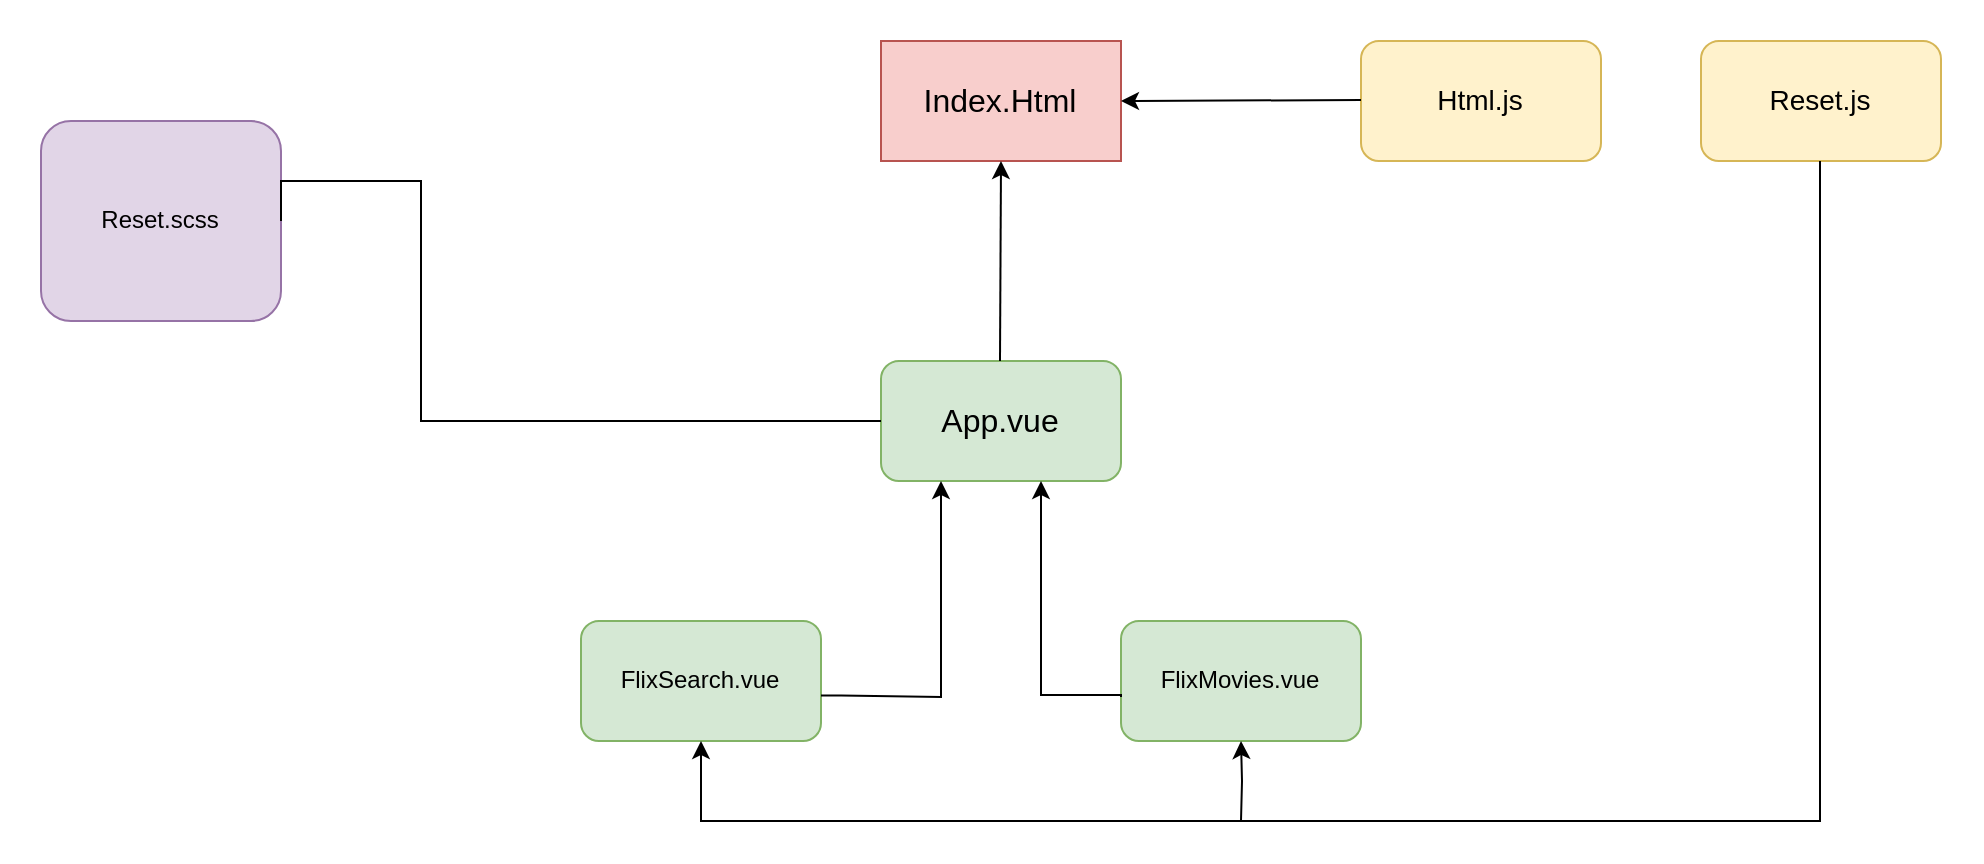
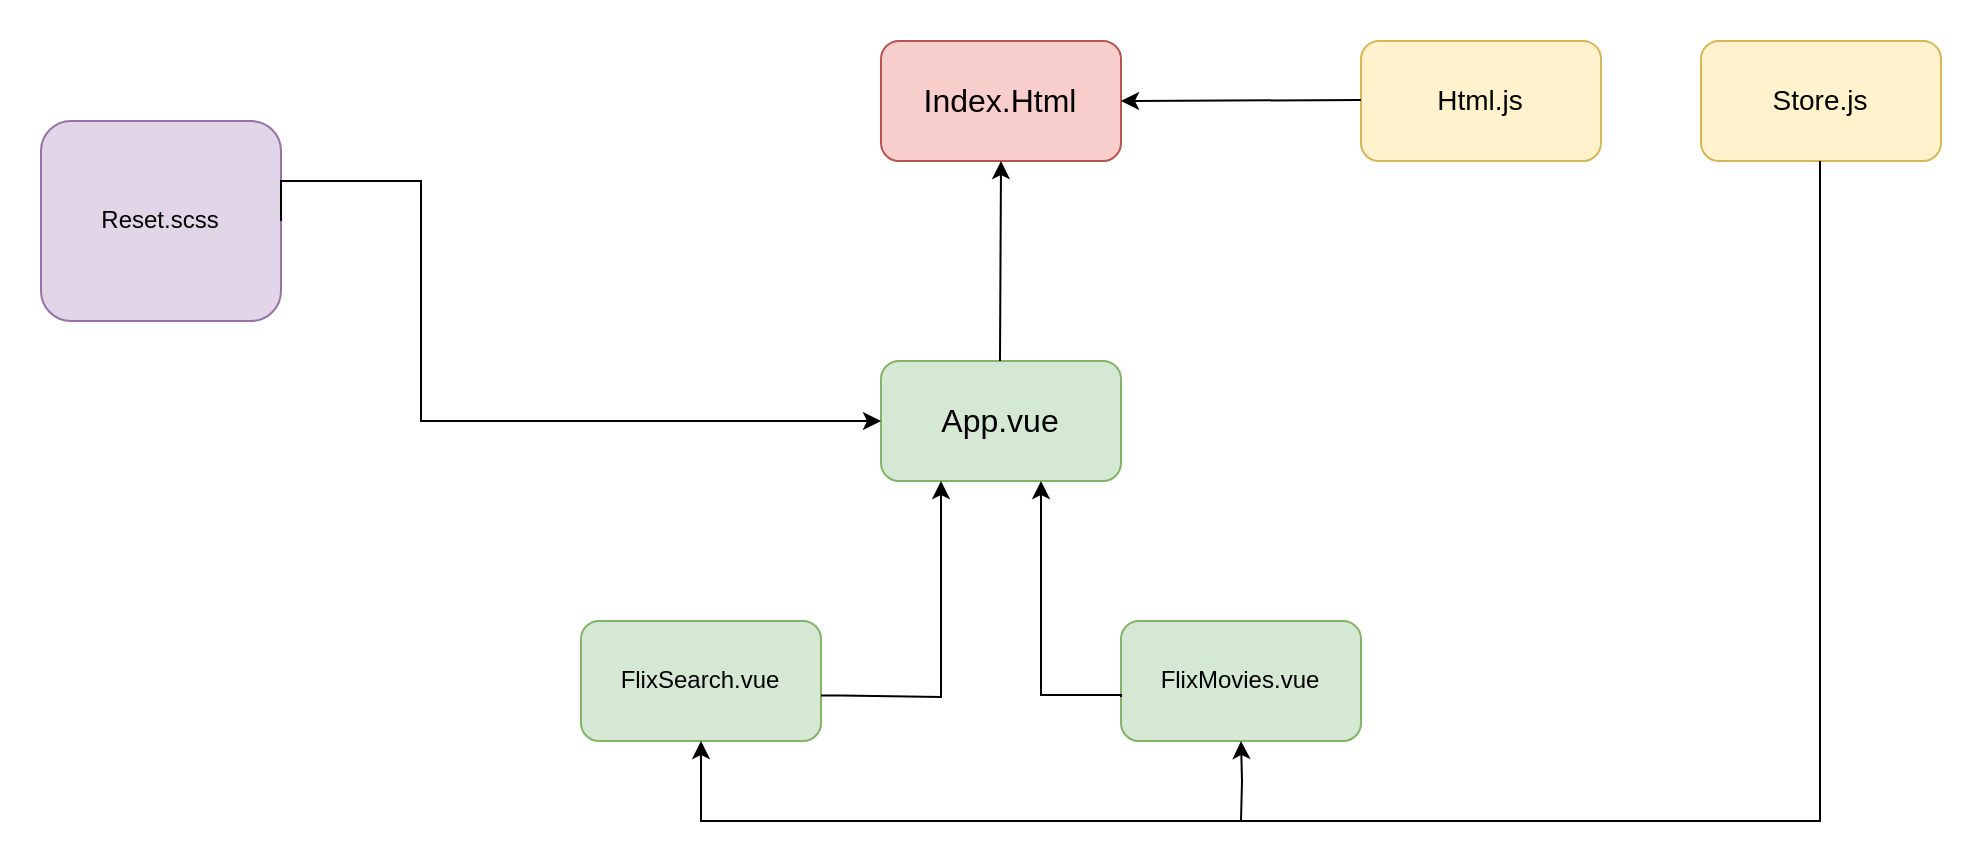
node "Index.Html": shape rectangle -> rounded rectangle
node "Reset.js": label "Reset.js" -> "Store.js"
edge "Reset.scss" -- "App.vue": arrowhead none -> classic
